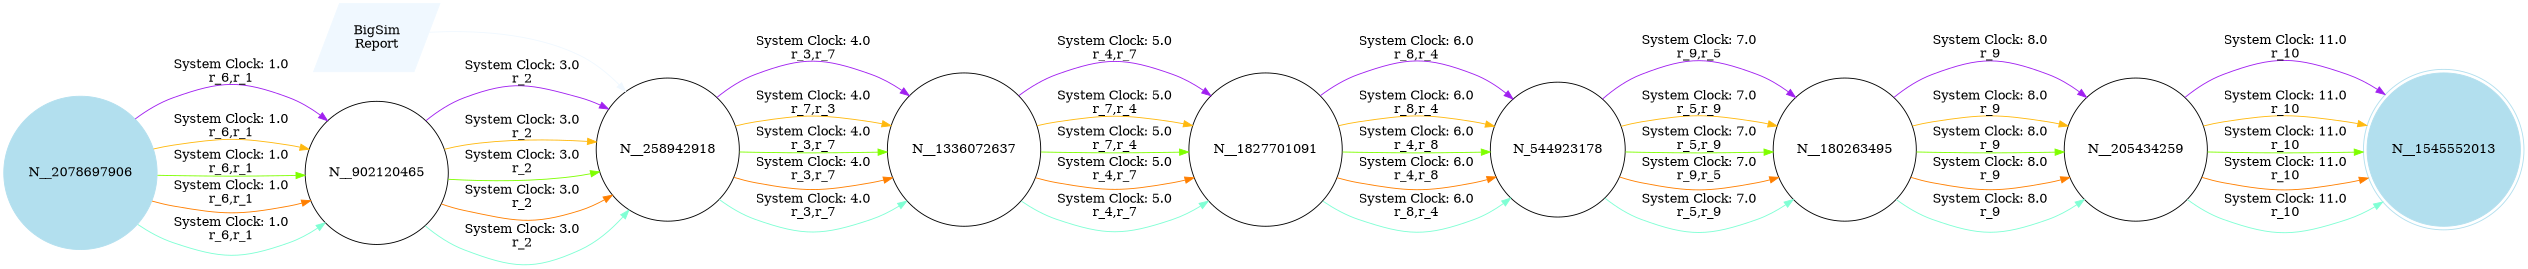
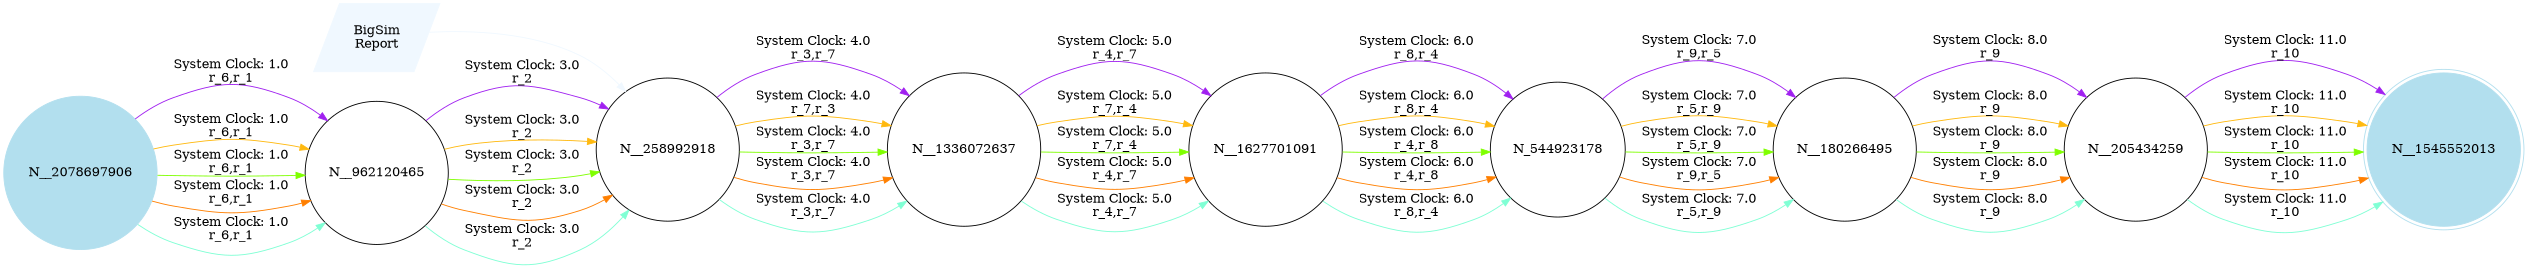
node "N__258942918": label "N__258942918" -> "N__258992918"
node "N__1827701091": label "N__1827701091" -> "N__1627701091"
node "N__180263495": label "N__180263495" -> "N__180266495"
node "N__902120465": label "N__902120465" -> "N__962120465"
